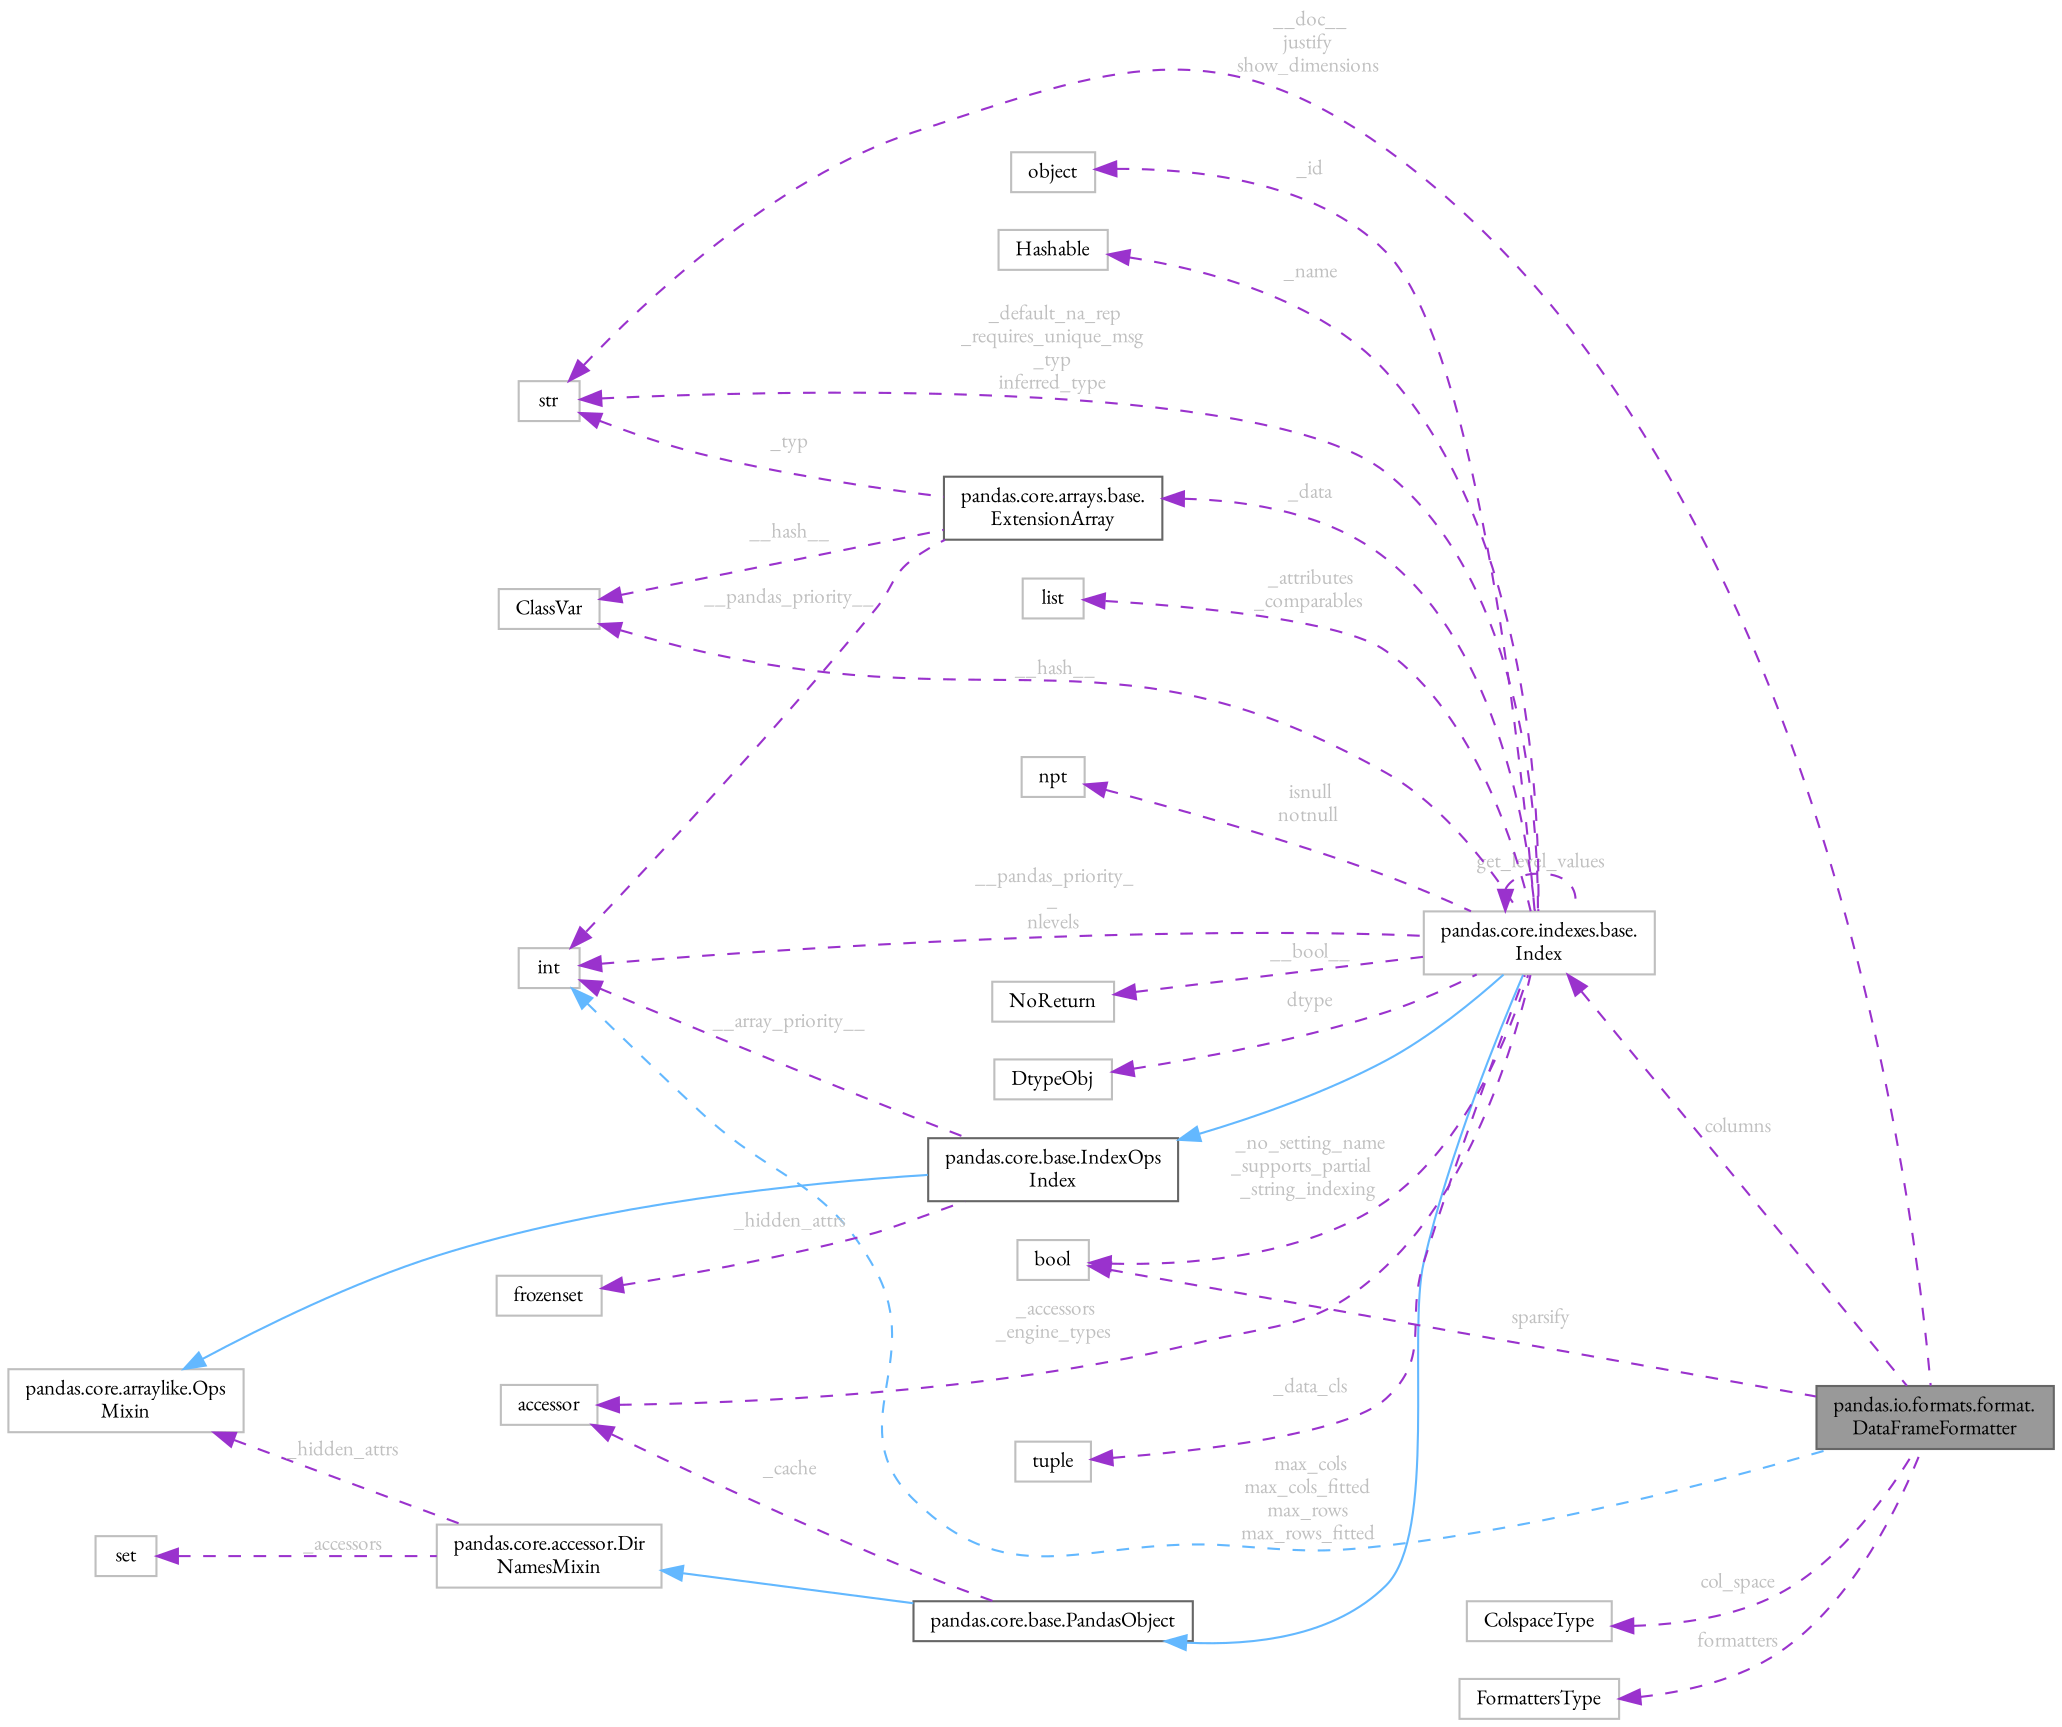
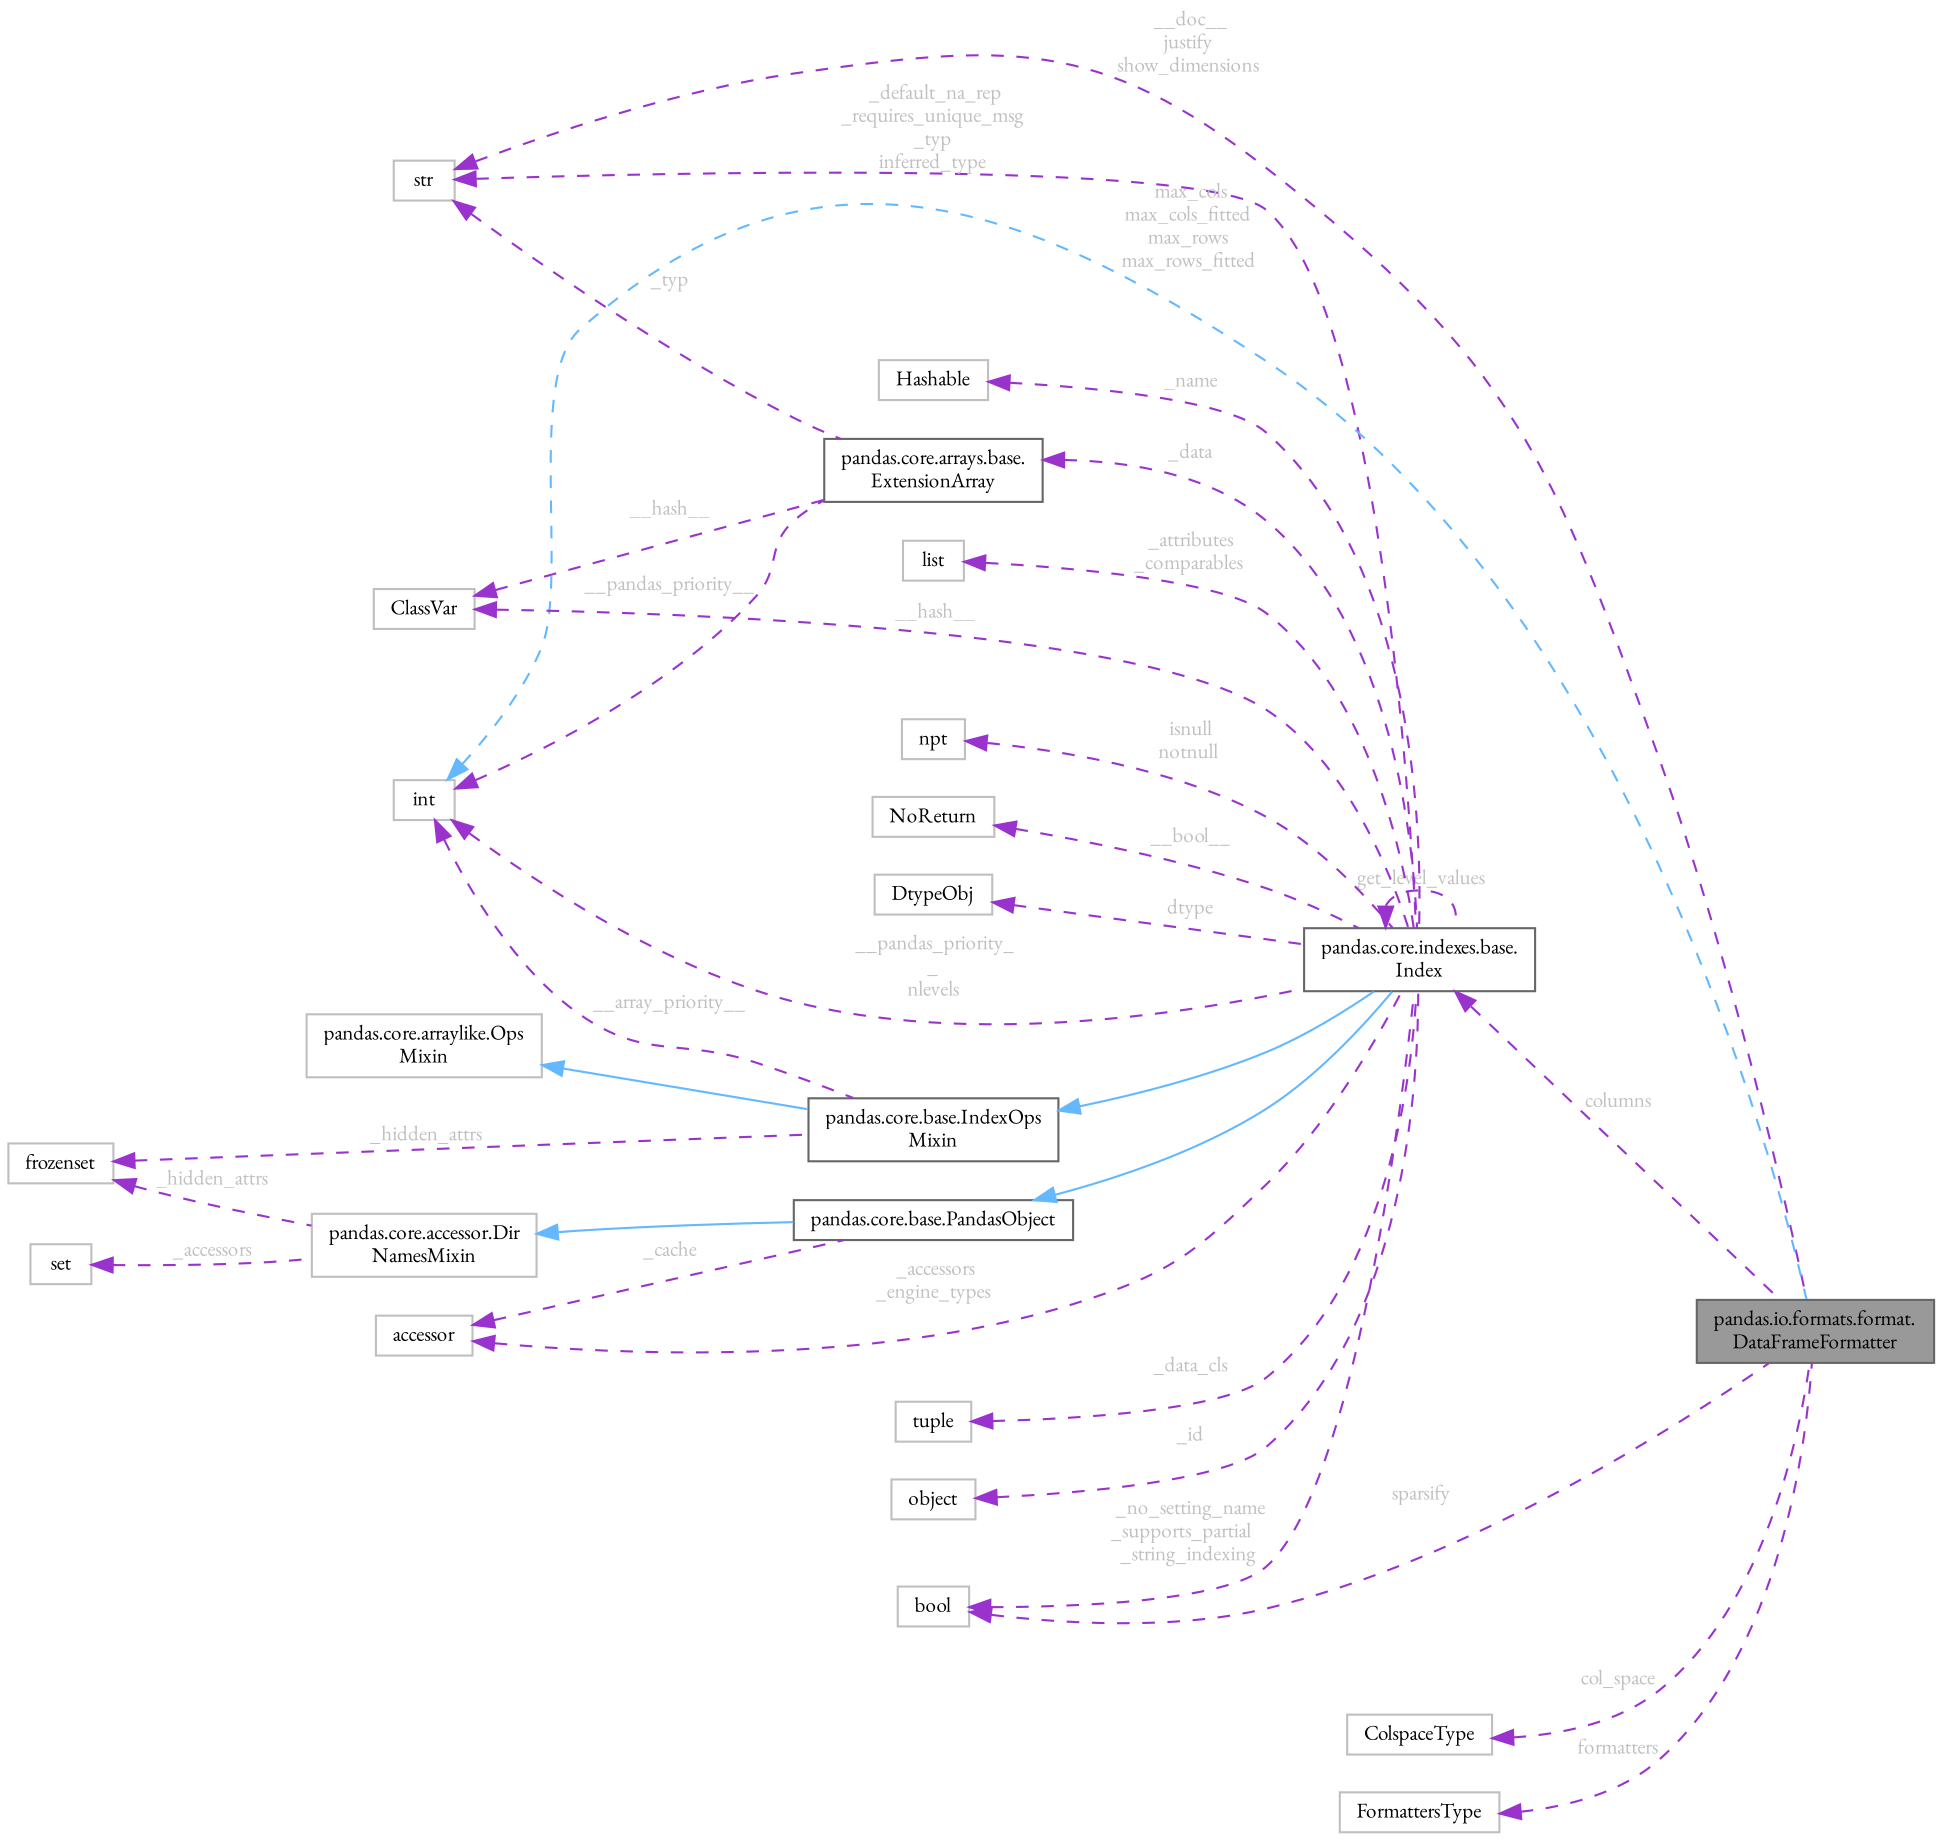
node "pandas.core.indexes.base. Index": color grey75 -> gray40
node "pandas.core.base.IndexOps Index": label "pandas.core.base.IndexOps Index" -> "pandas.core.base.IndexOps Mixin"
edge "pandas.core.accessor.Dir NamesMixin" -> "pandas.core.arraylike.Ops Mixin": now "pandas.core.accessor.Dir NamesMixin" -> "frozenset"
